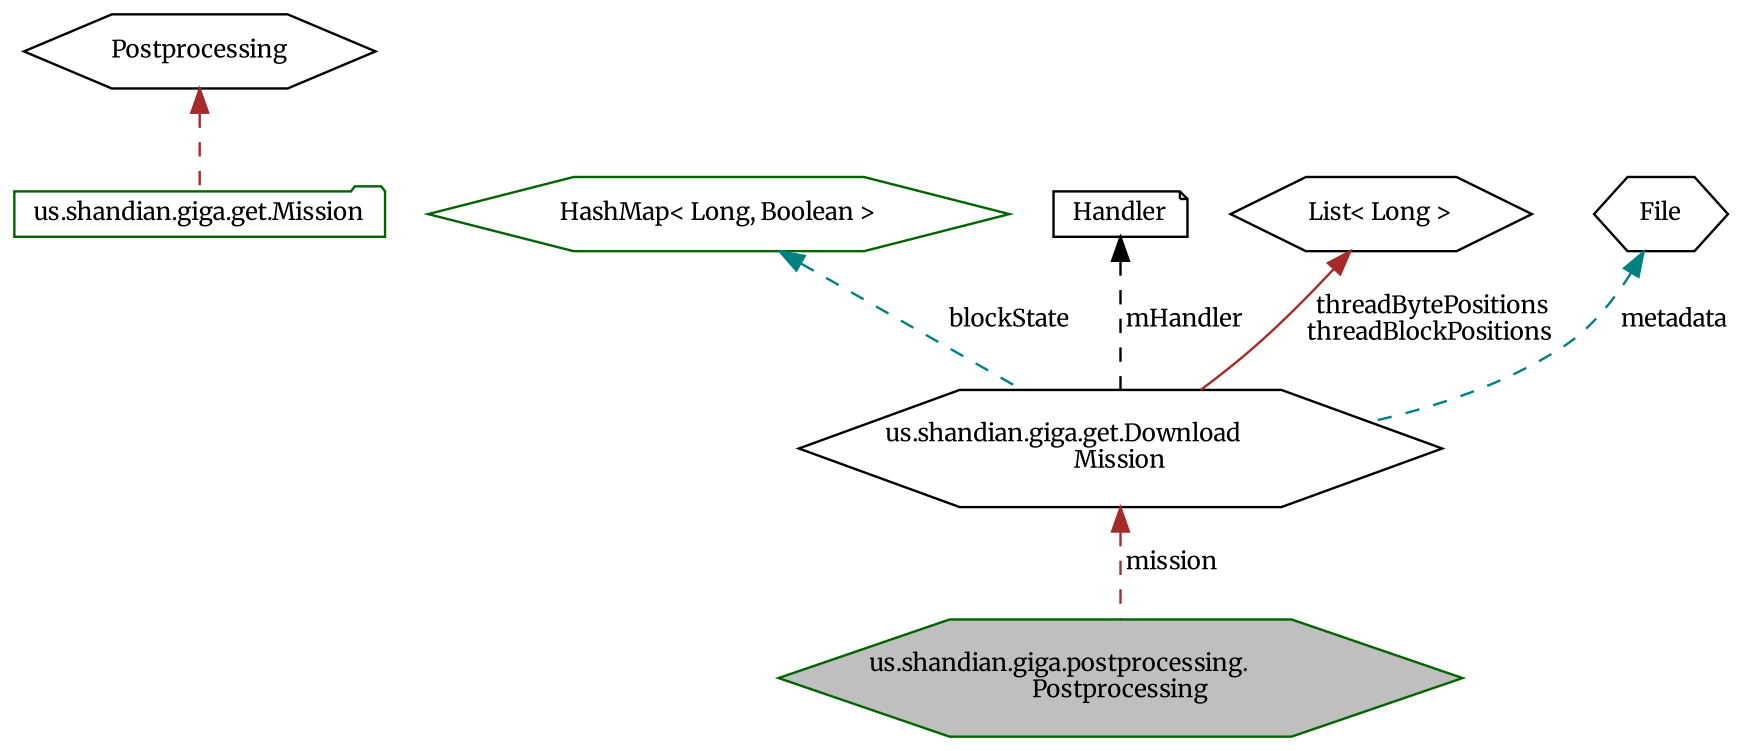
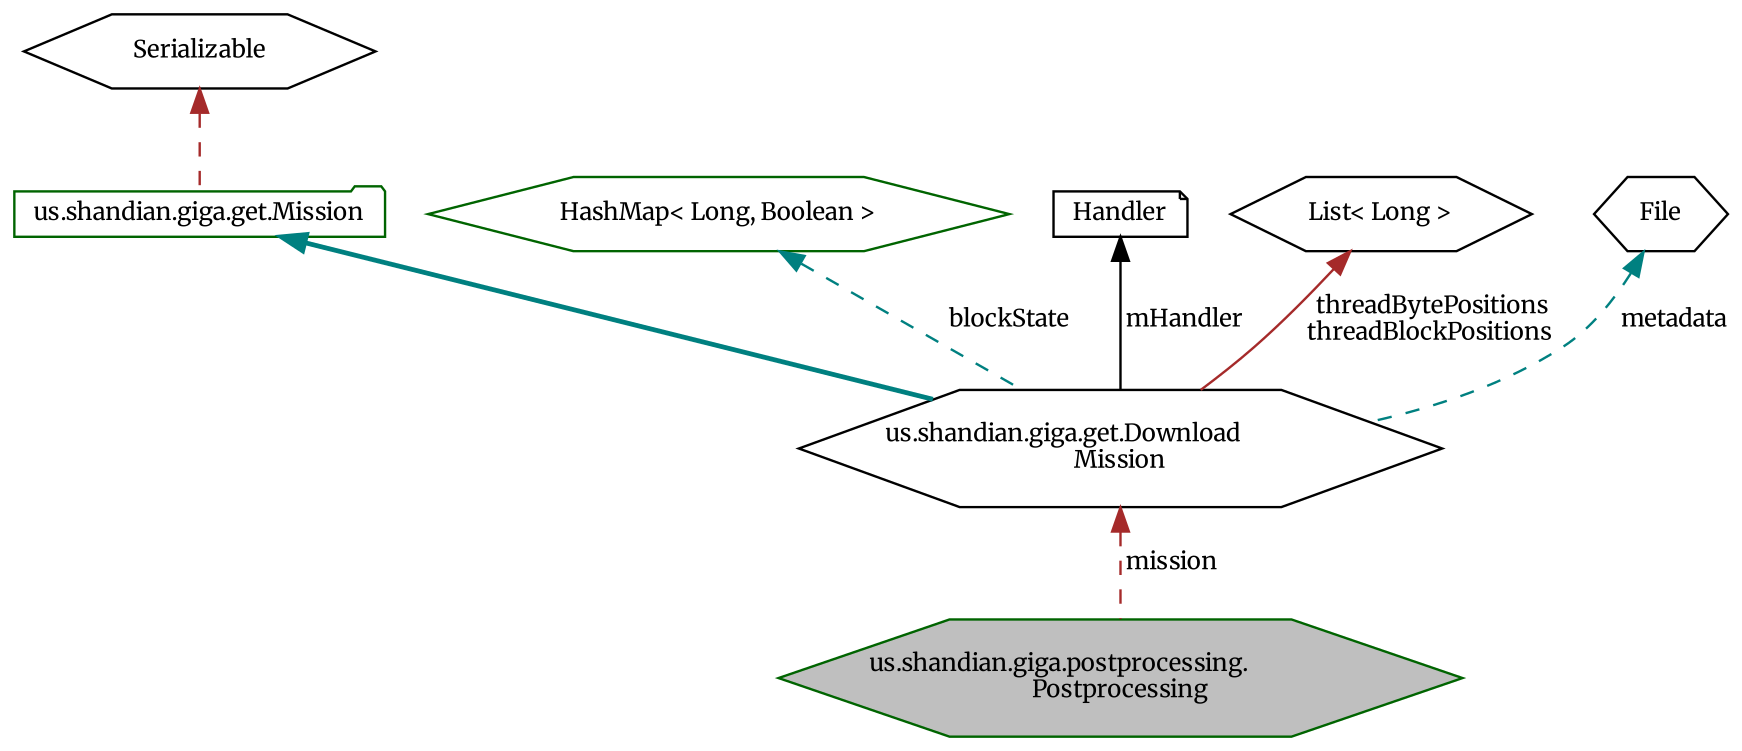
node "Postprocessing": label "Postprocessing" -> "Serializable"
edge "us.shandian.giga.get.Download Mission" -> "us.shandian.giga.get.Mission": added
edge "us.shandian.giga.get.Download Mission" -> "Handler": style dashed -> solid
